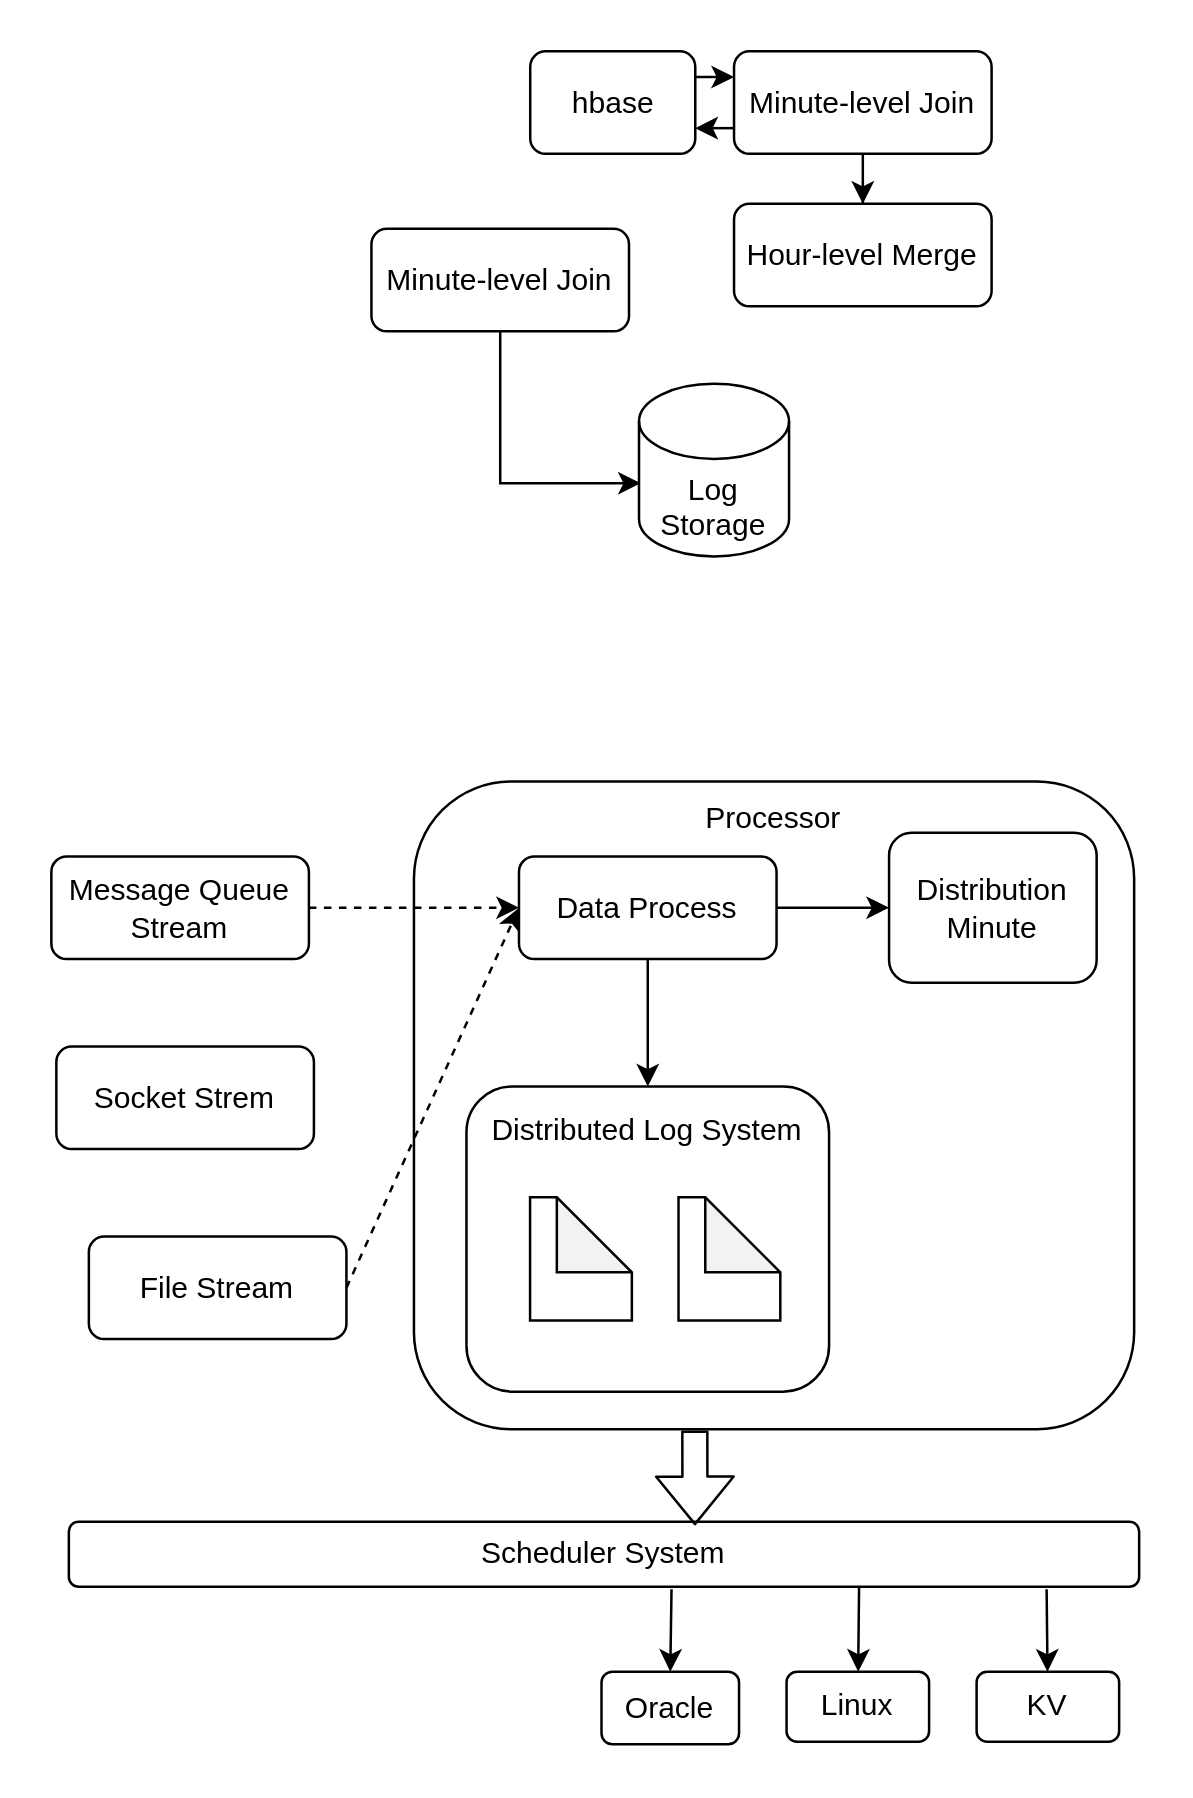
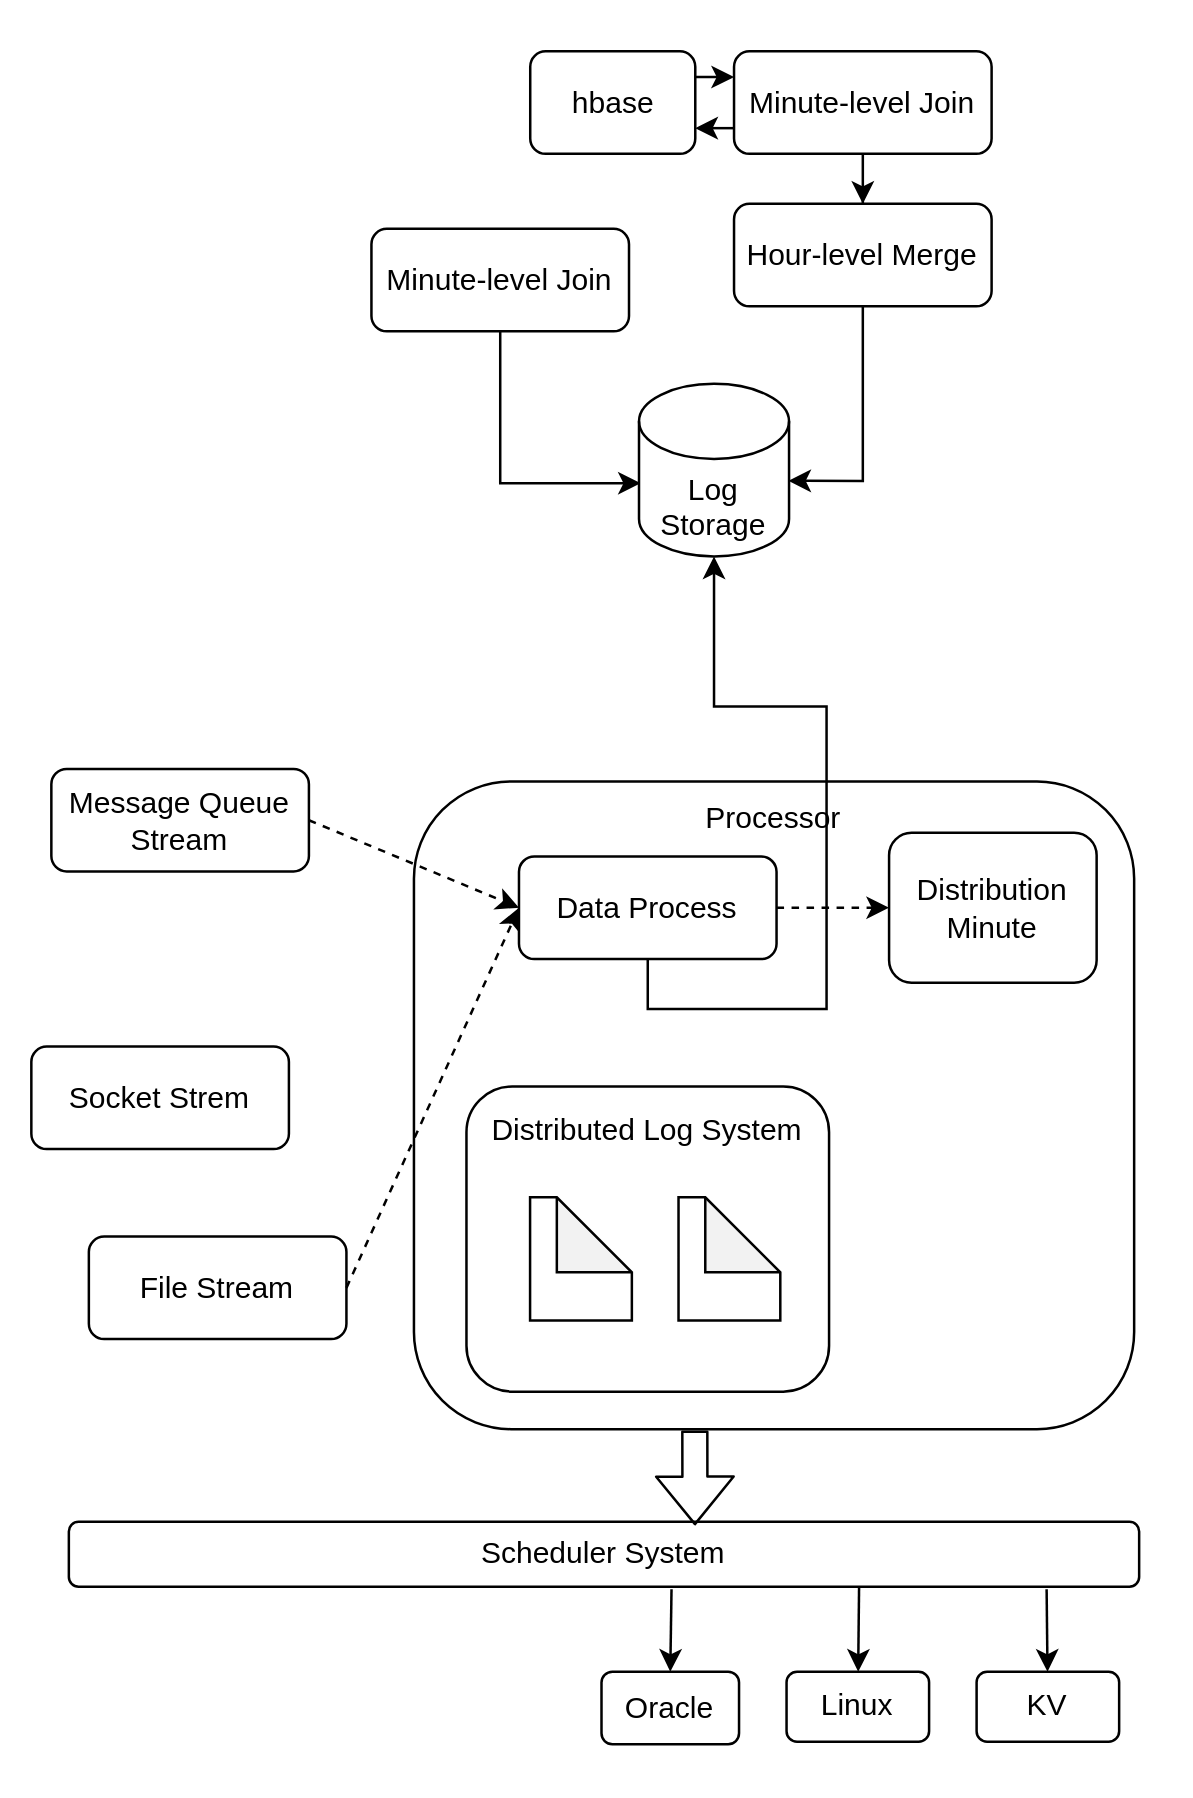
edge "Hour-level Merge" -> "Log Storage": added
node "Message Queue Stream": moved (180, 908) -> (180, 820)
edge "Data Process" -> "Distribution Minute": style solid -> dashed
edge "Data Process" -> "Distributed Log System": now "Data Process" -> "Log Storage"
node "Socket Strem": moved (185, 1098) -> (160, 1098)
